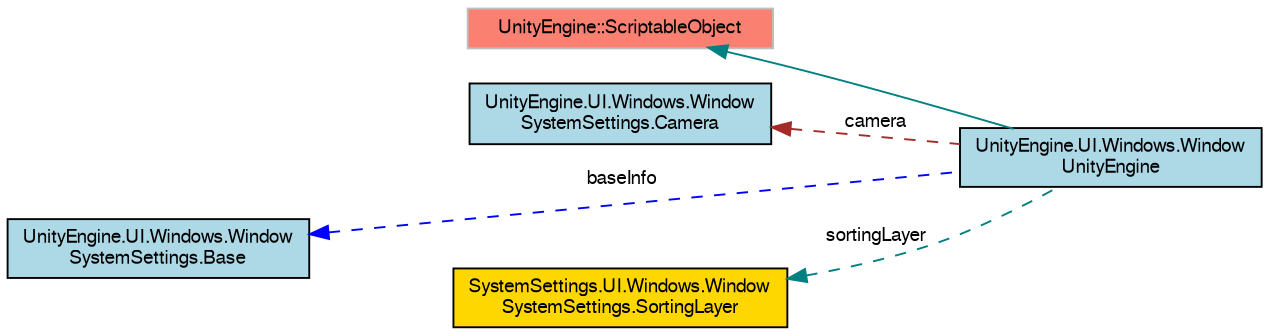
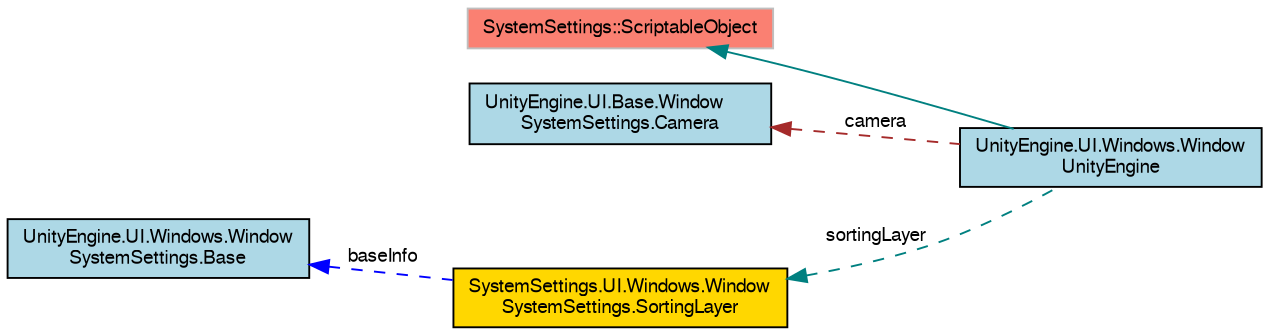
node "UnityEngine::ScriptableObject": label "UnityEngine::ScriptableObject" -> "SystemSettings::ScriptableObject"
node "UnityEngine.UI.Windows.Window SystemSettings.Camera": label "UnityEngine.UI.Windows.Window SystemSettings.Camera" -> "UnityEngine.UI.Base.Window SystemSettings.Camera"
edge "UnityEngine.UI.Windows.Window UnityEngine" -> "UnityEngine.UI.Windows.Window SystemSettings.Base": now "SystemSettings.UI.Windows.Window SystemSettings.SortingLayer" -> "UnityEngine.UI.Windows.Window SystemSettings.Base"
